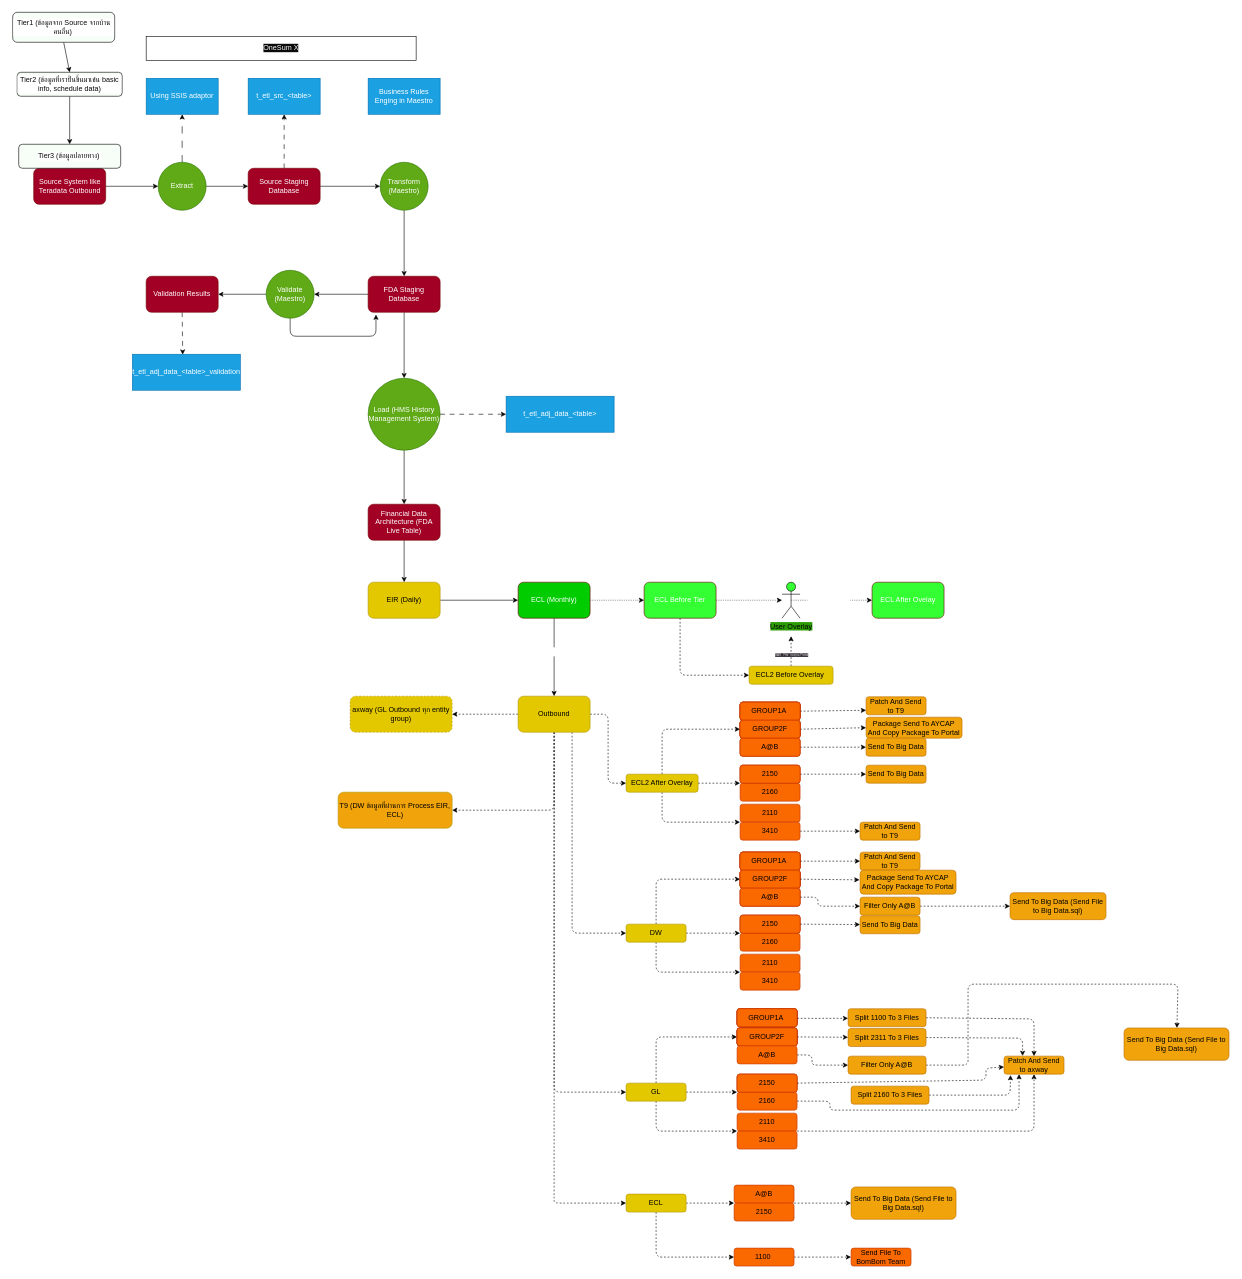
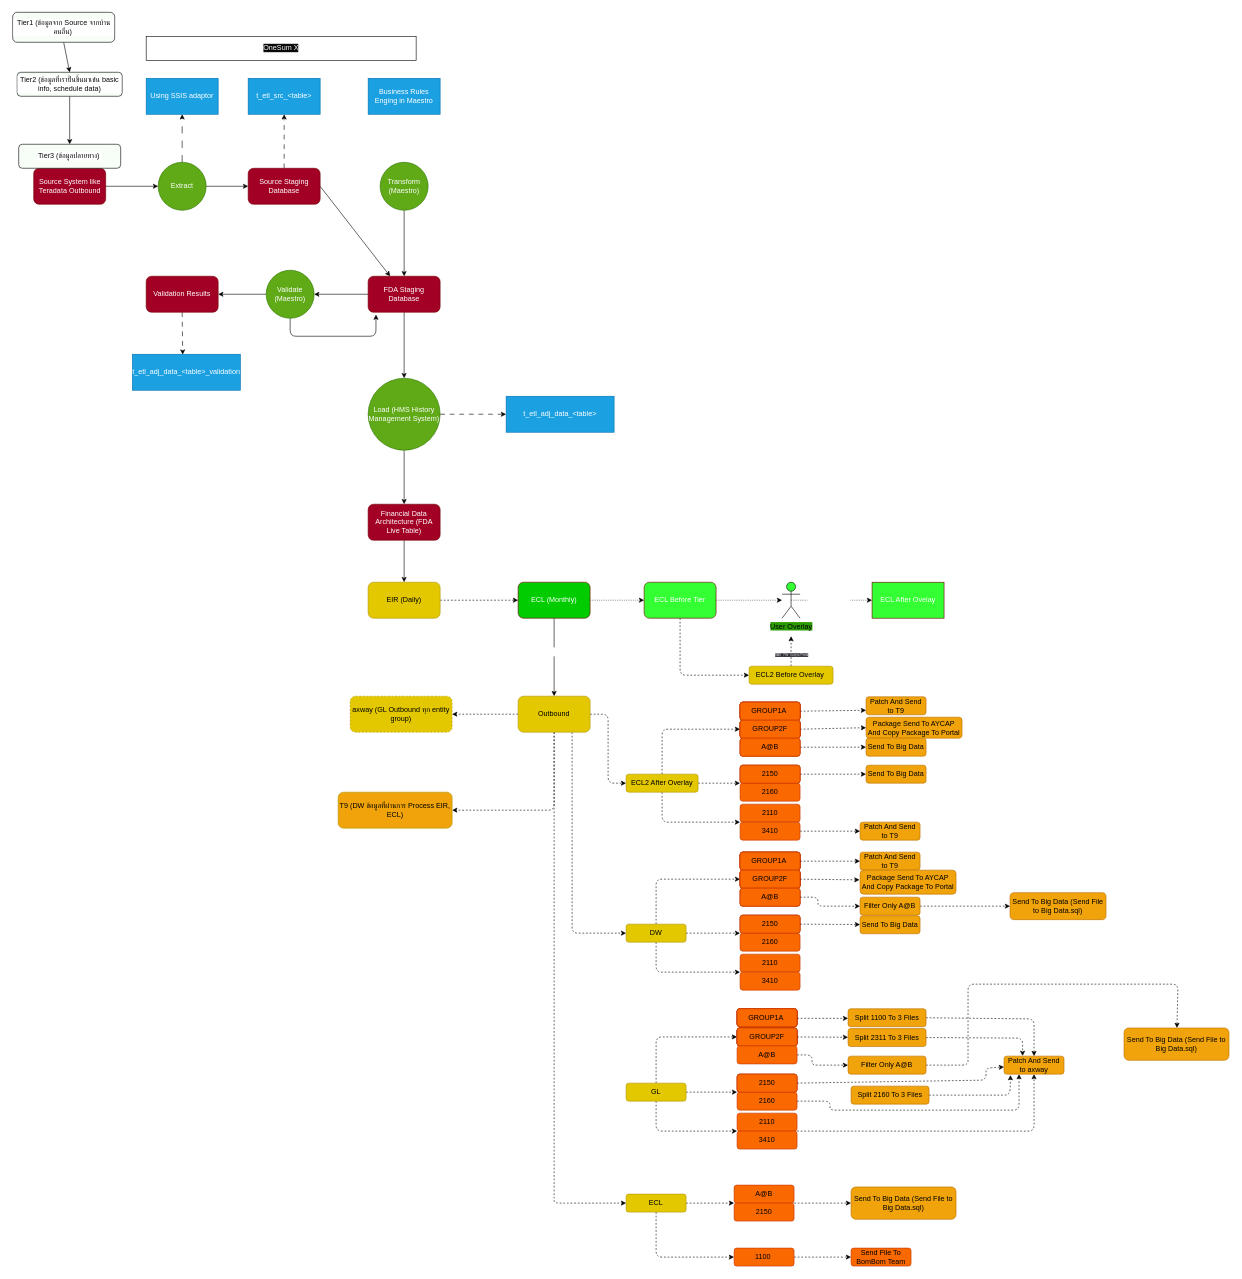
edge "Source Staging Database" -> "Transform (Maestro)": now "Source Staging Database" -> "FDA Staging Database"
edge "EIR (Daily)" -> "ECL (Monthly)": style solid -> dashed
node "ECL After Ovelay": shape rounded rectangle -> rectangle
edge "Outbound" -> "GL": removed
